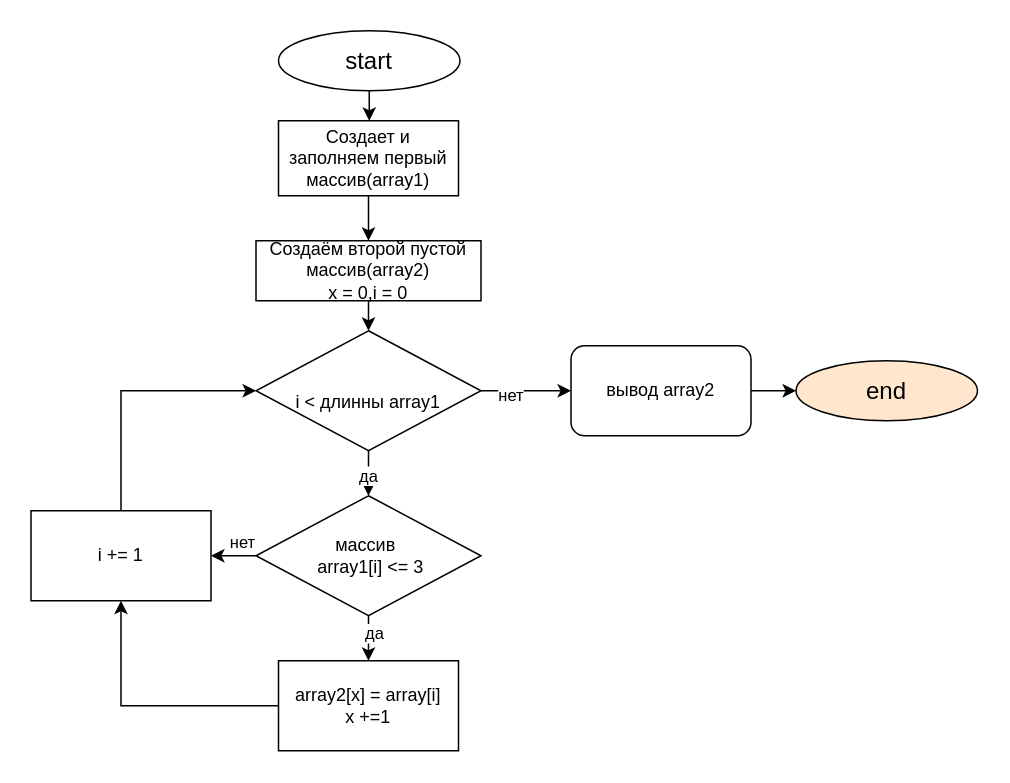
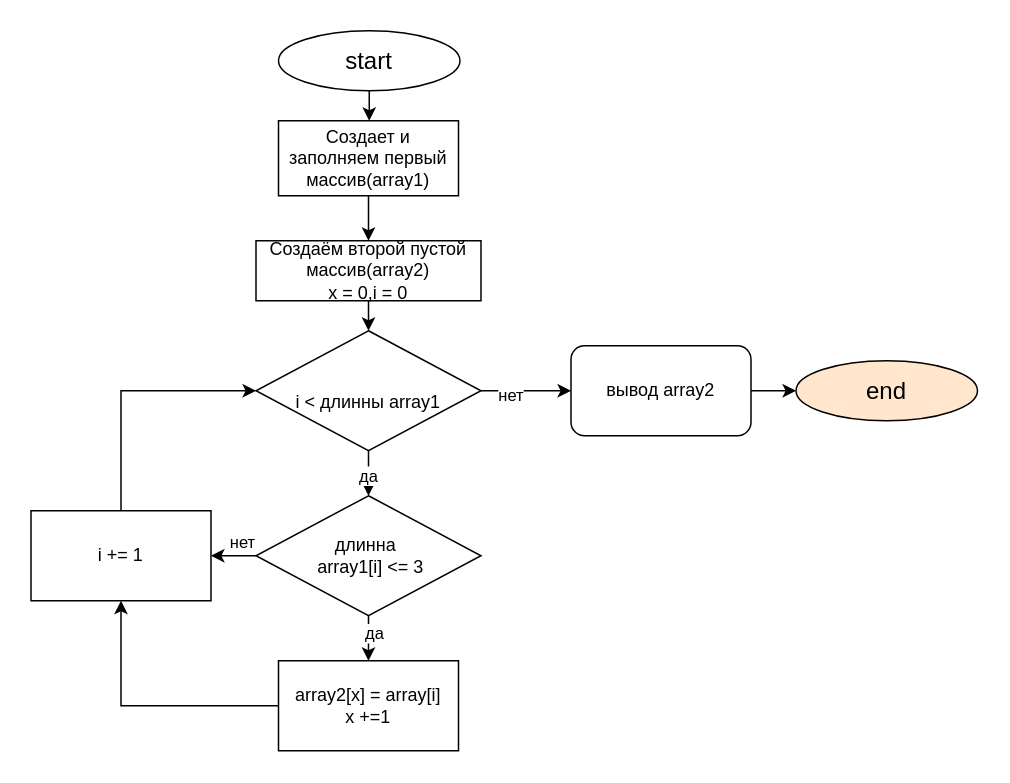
node "массив array1[i] <= 3": label "массив array1[i] <= 3" -> "длинна array1[i] <= 3"
